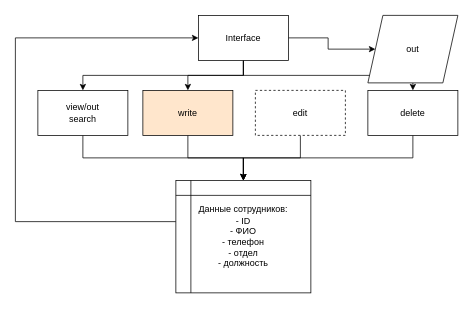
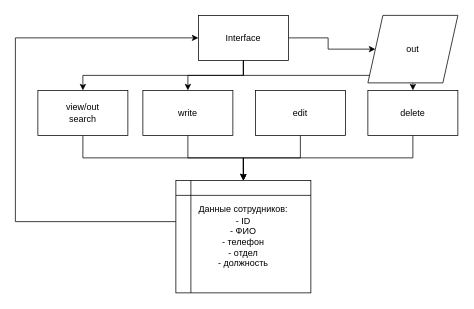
node "write": fillcolor #ffe6cc -> #ffffff
node "edit": style dashed -> solid
